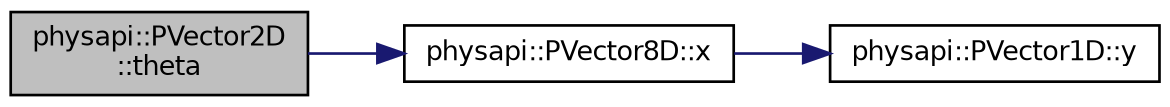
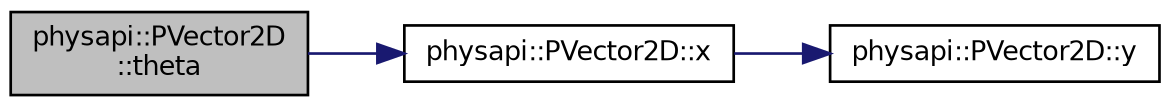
node "physapi::PVector8D::x": label "physapi::PVector8D::x" -> "physapi::PVector2D::x"
node "physapi::PVector1D::y": label "physapi::PVector1D::y" -> "physapi::PVector2D::y"
